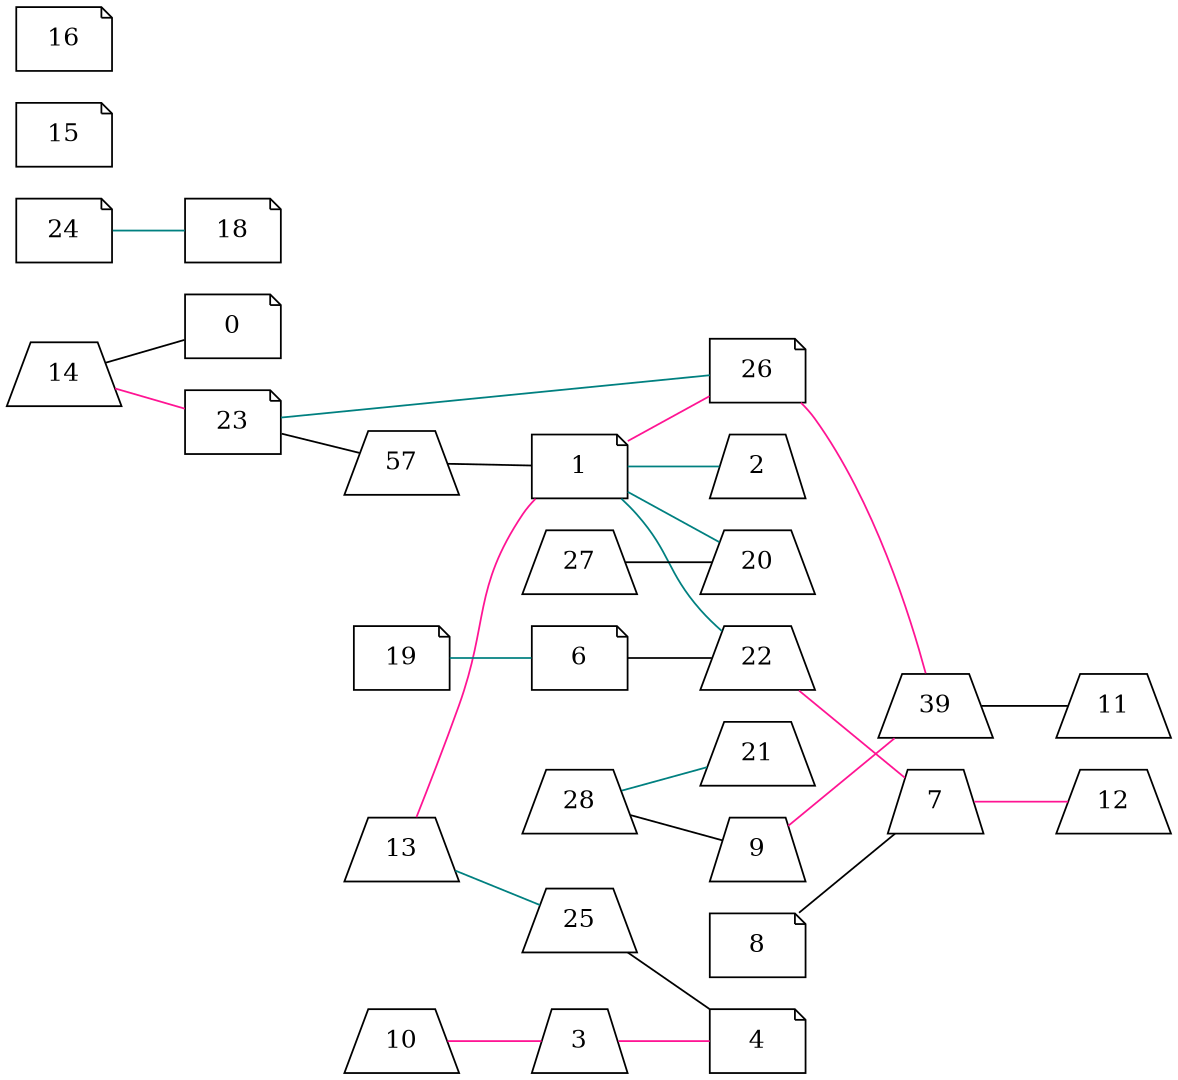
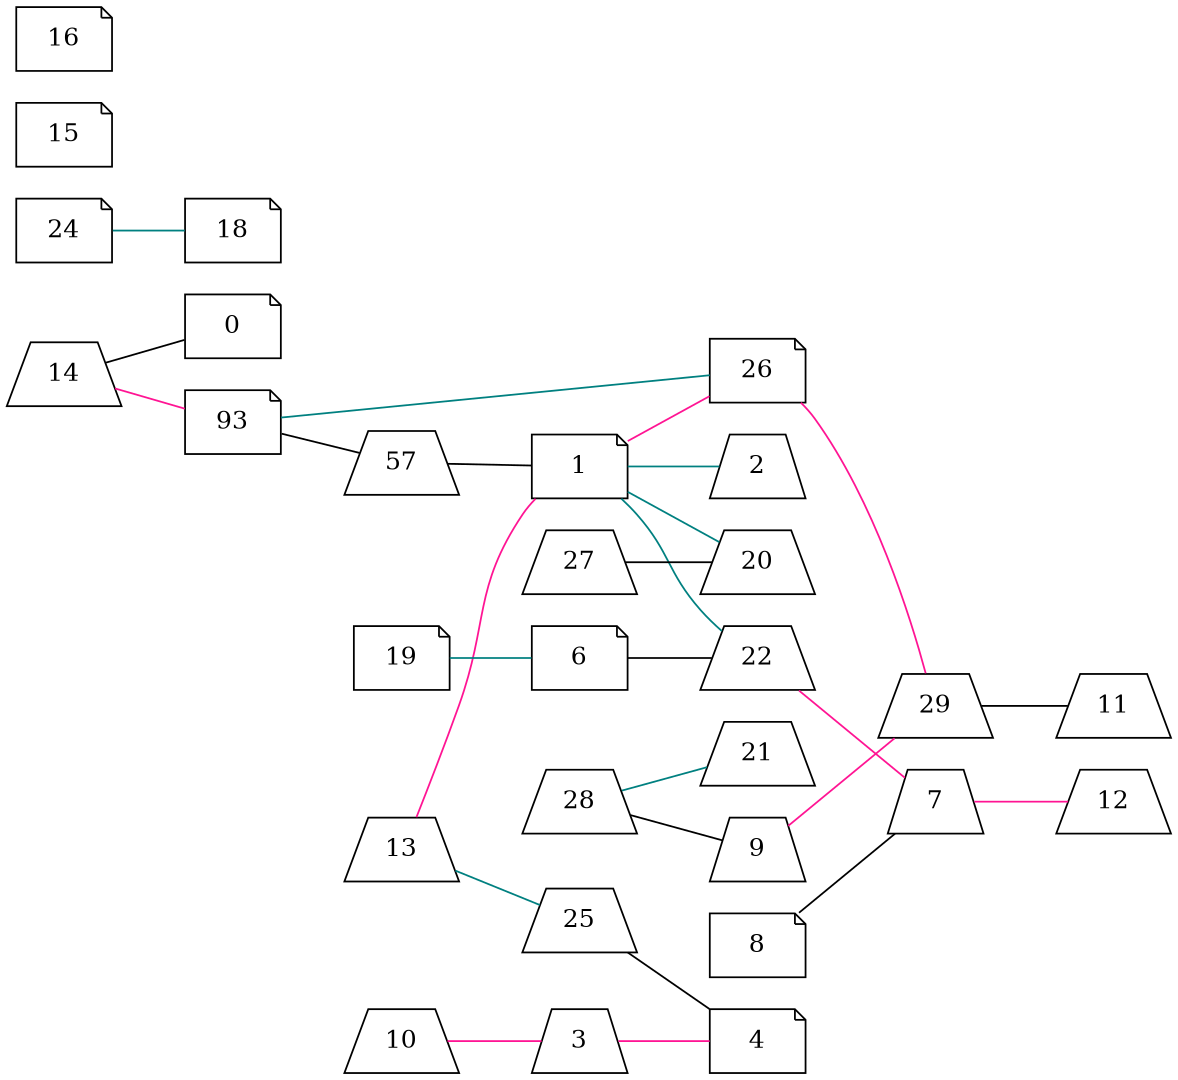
node "23": label "23" -> "93"
node "39": label "39" -> "29"
